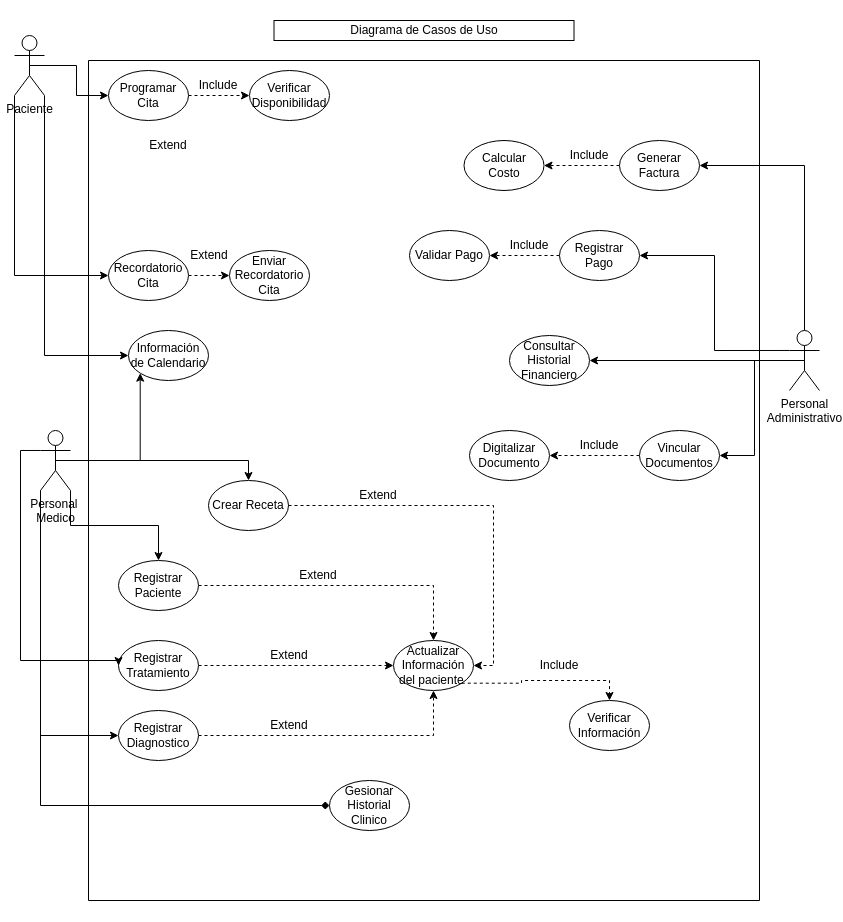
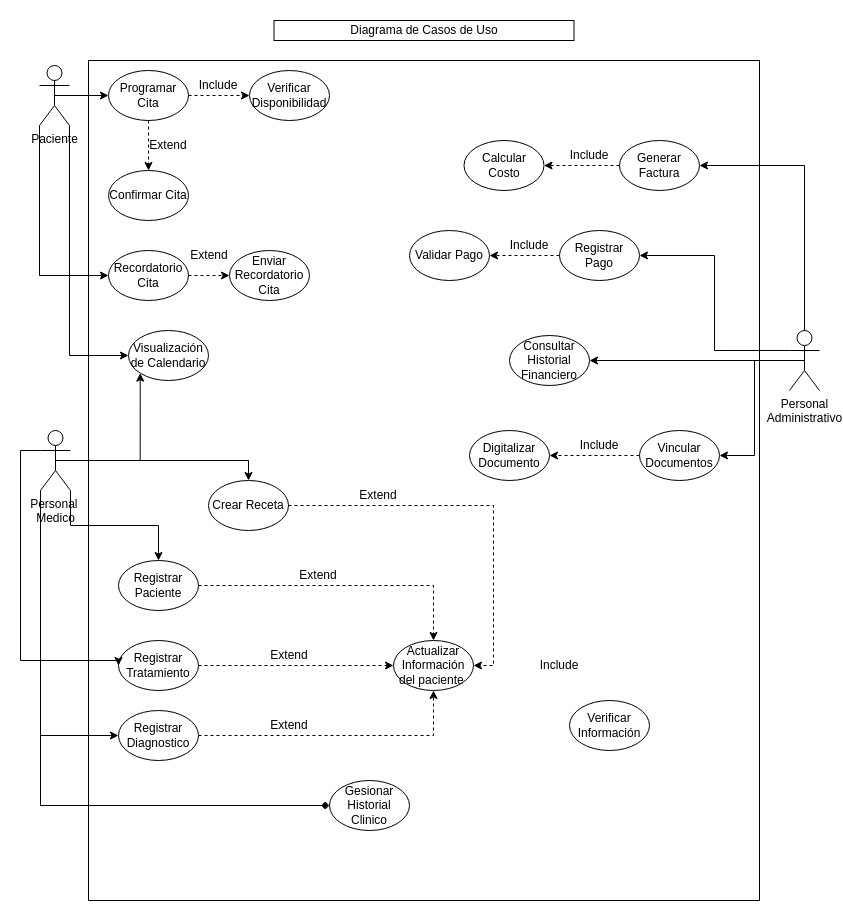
node "Paciente": moved (30, 66) -> (55, 96)
edge "Programar Cita" -> "Confirmar Cita": added
node "Confirmar Cita": added
node "Información de Calendario": label "Información de Calendario" -> "Visualización de Calendario"
edge "Actualizar Información del paciente" -> "Verificar Información": removed
